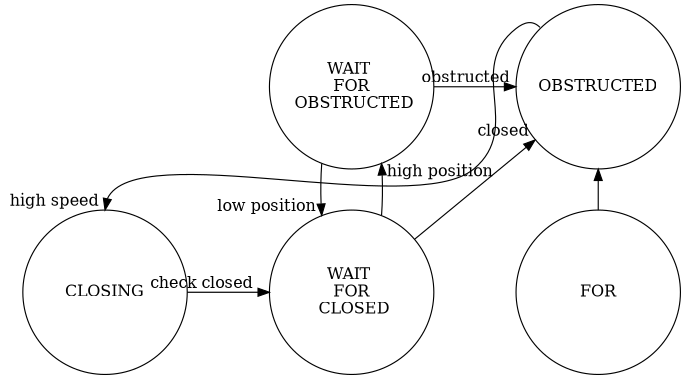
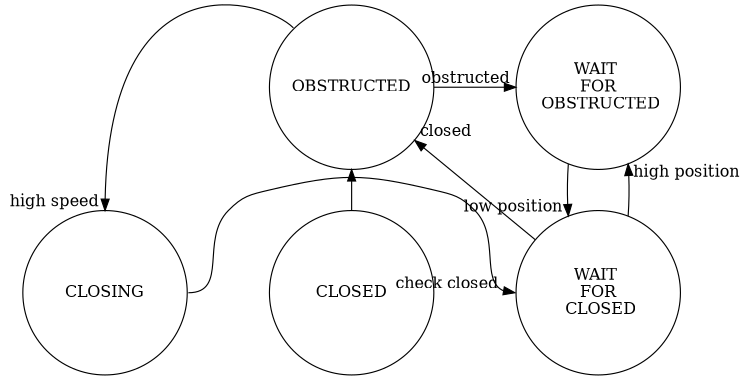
edge "WAIT FOR OBSTRUCTED" -> "OBSTRUCTED": reversed
node "FOR": label "FOR" -> "CLOSED"
